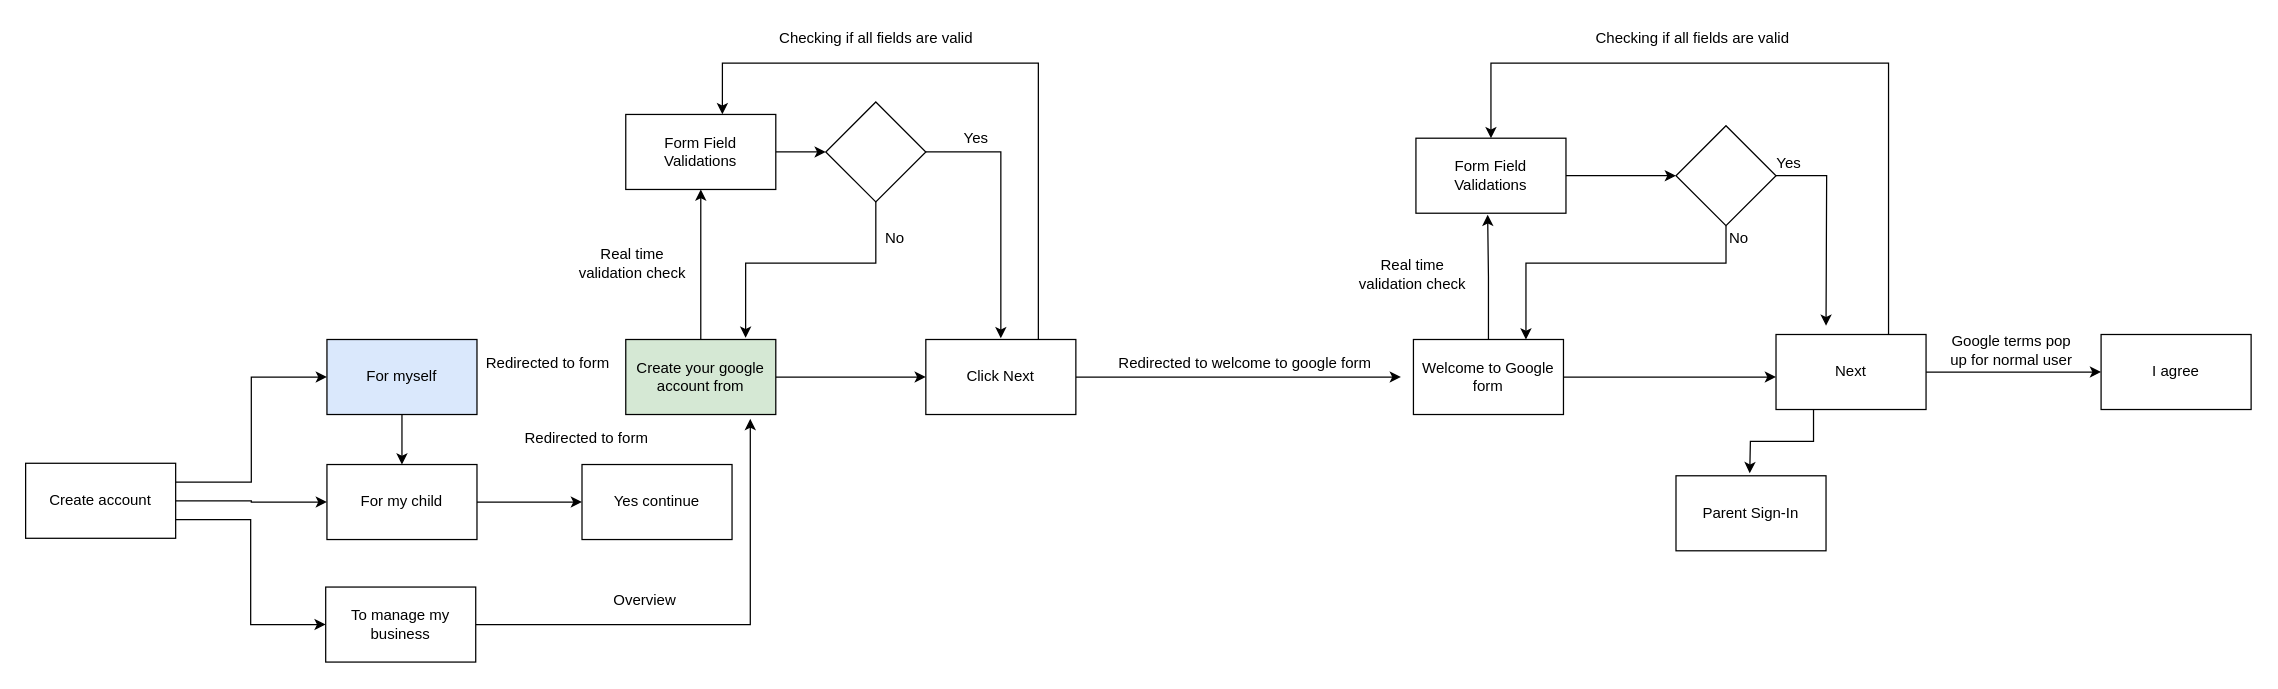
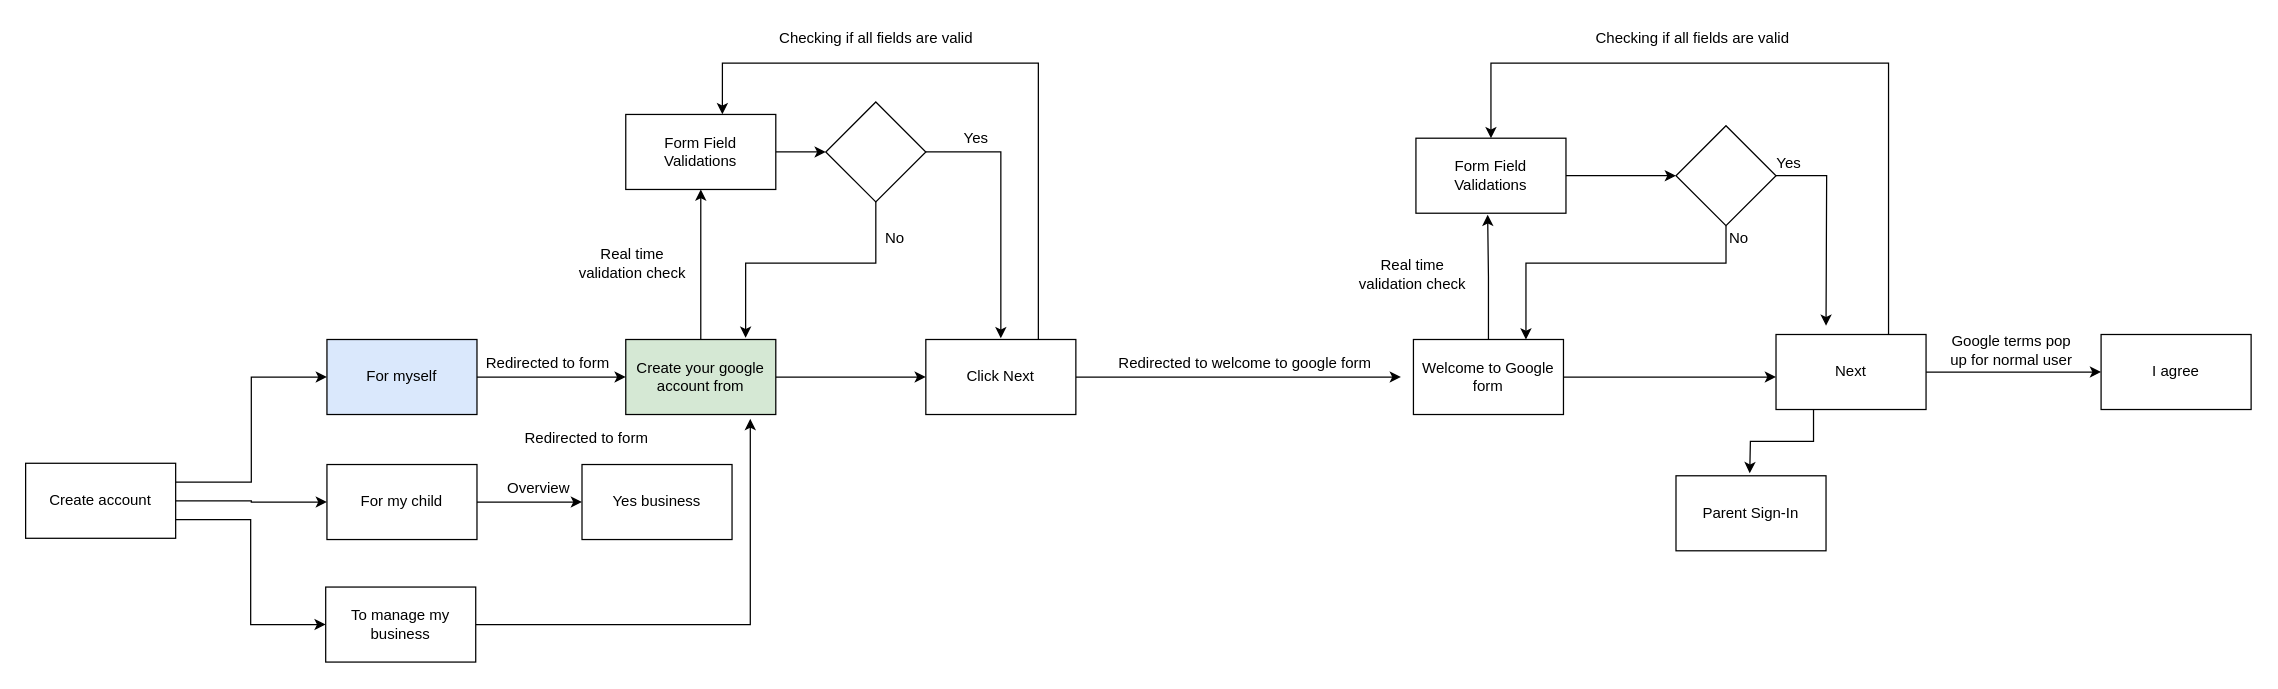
edge "For myself" -> "For my child": now "For myself" -> "Create your google account from"
node "Yes continue": label "Yes continue" -> "Yes business"
node "Overview": moved (644, 601) -> (538, 488)
